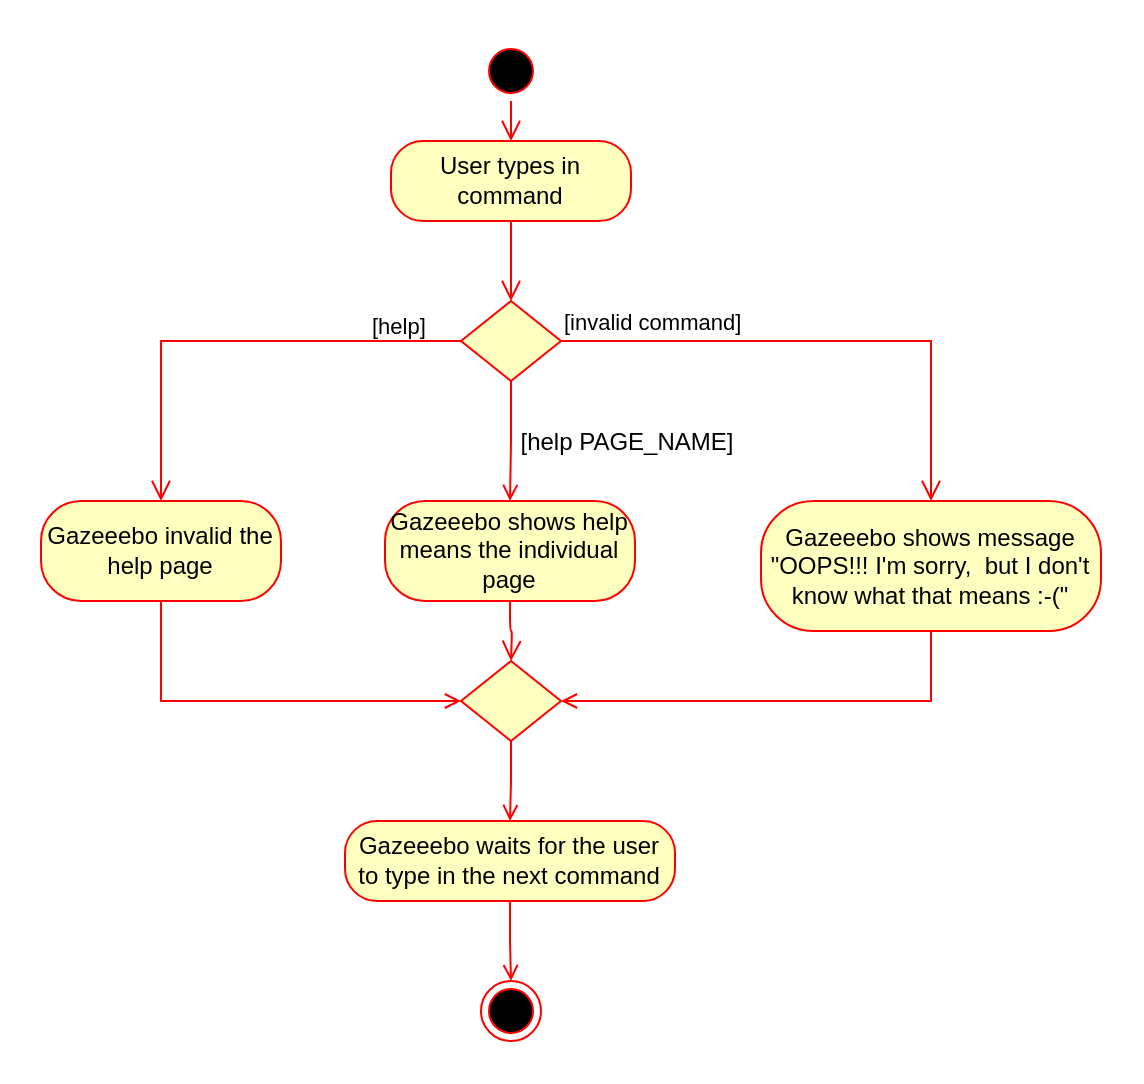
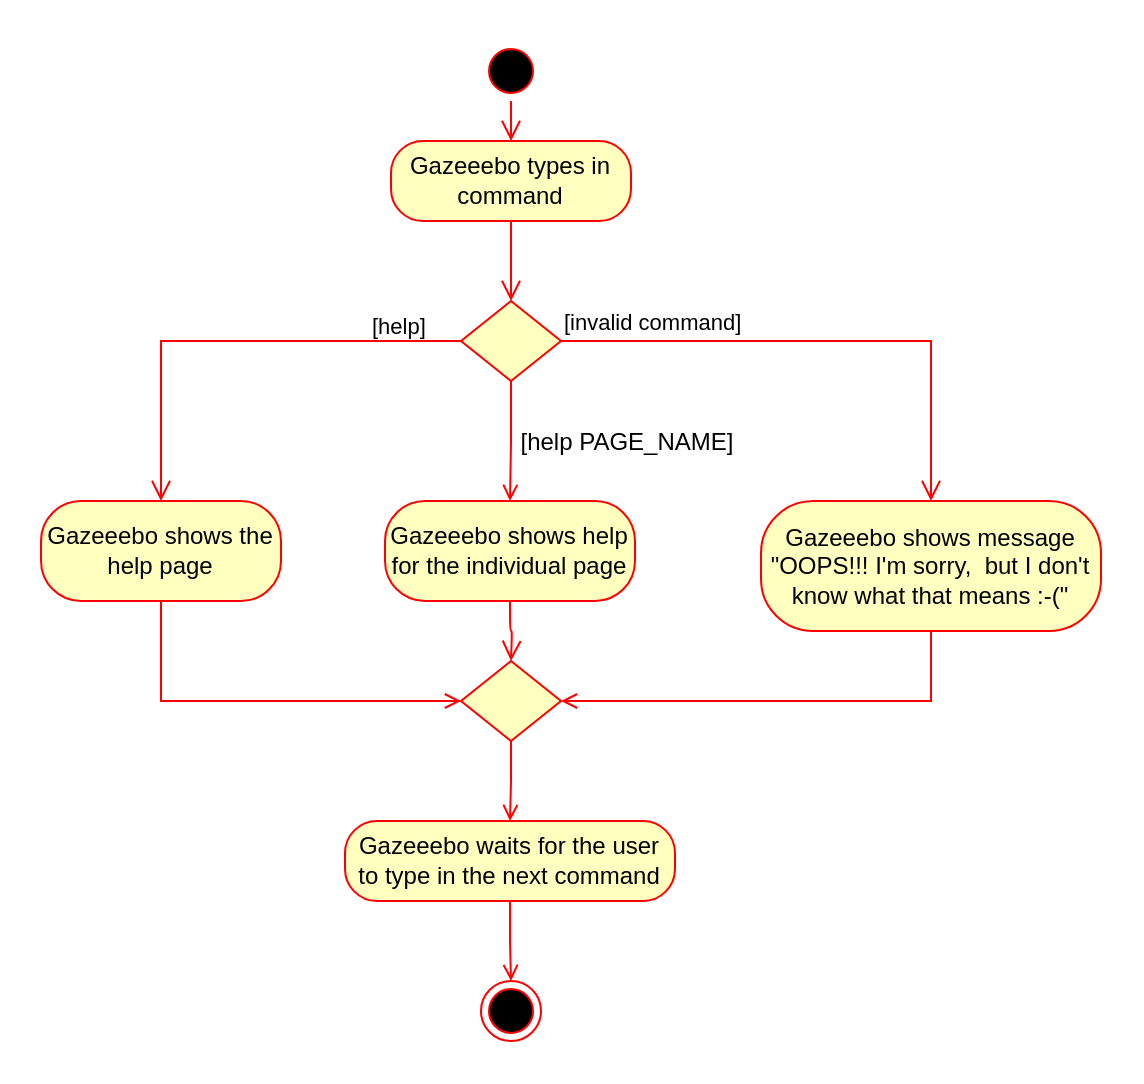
node "User types in command": label "User types in command" -> "Gazeeebo types in command"
node "Gazeeebo invalid the help page": label "Gazeeebo invalid the help page" -> "Gazeeebo shows the help page"
node "Gazeeebo shows help means the individual page": label "Gazeeebo shows help means the individual page" -> "Gazeeebo shows help for the individual page"
